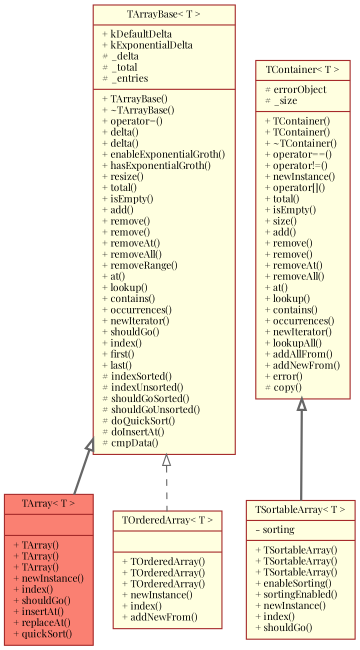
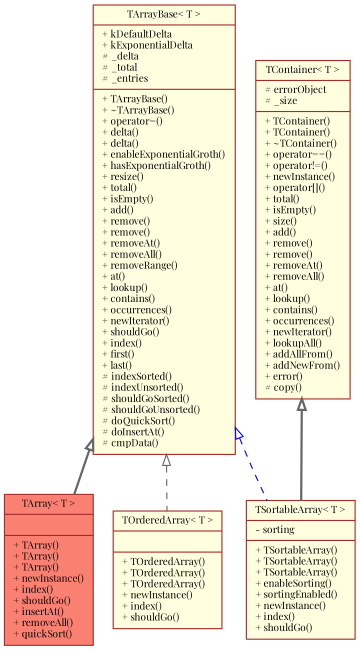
edge "TSortableArray< T >" -> "TArrayBase< T >": added
node "TOrderedArray< T >": text "+ addNewFrom()" -> "+ shouldGo()"
node "TArray< T >": text "+ replaceAt()" -> "+ removeAll()"
